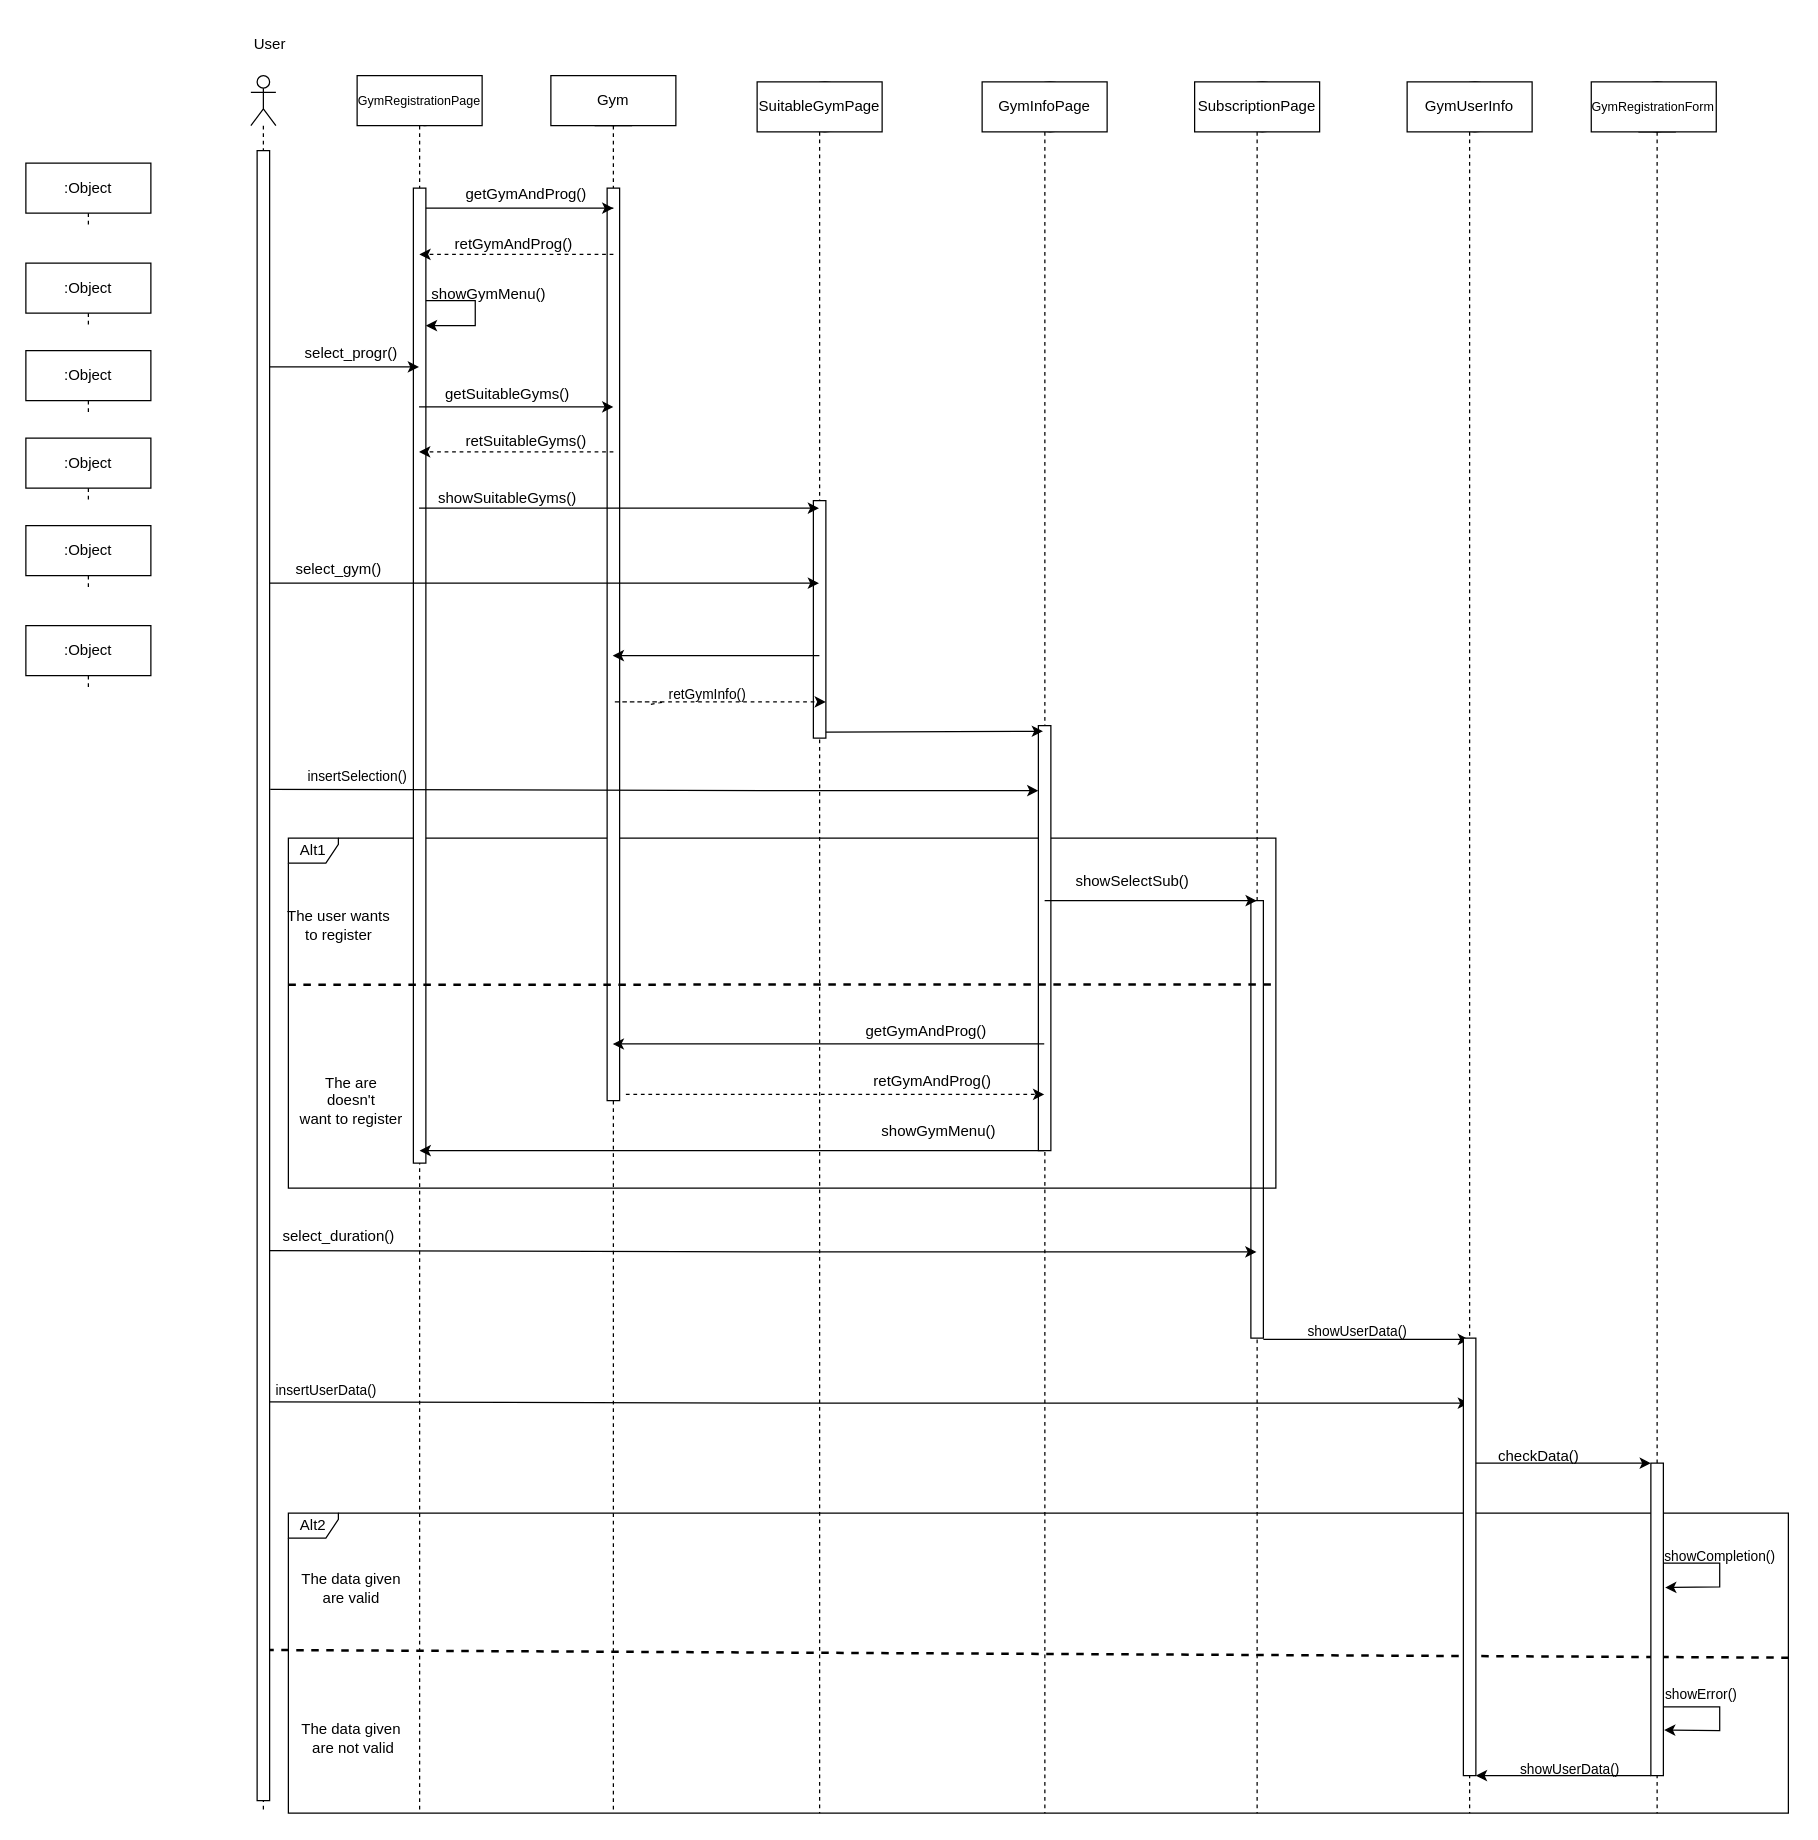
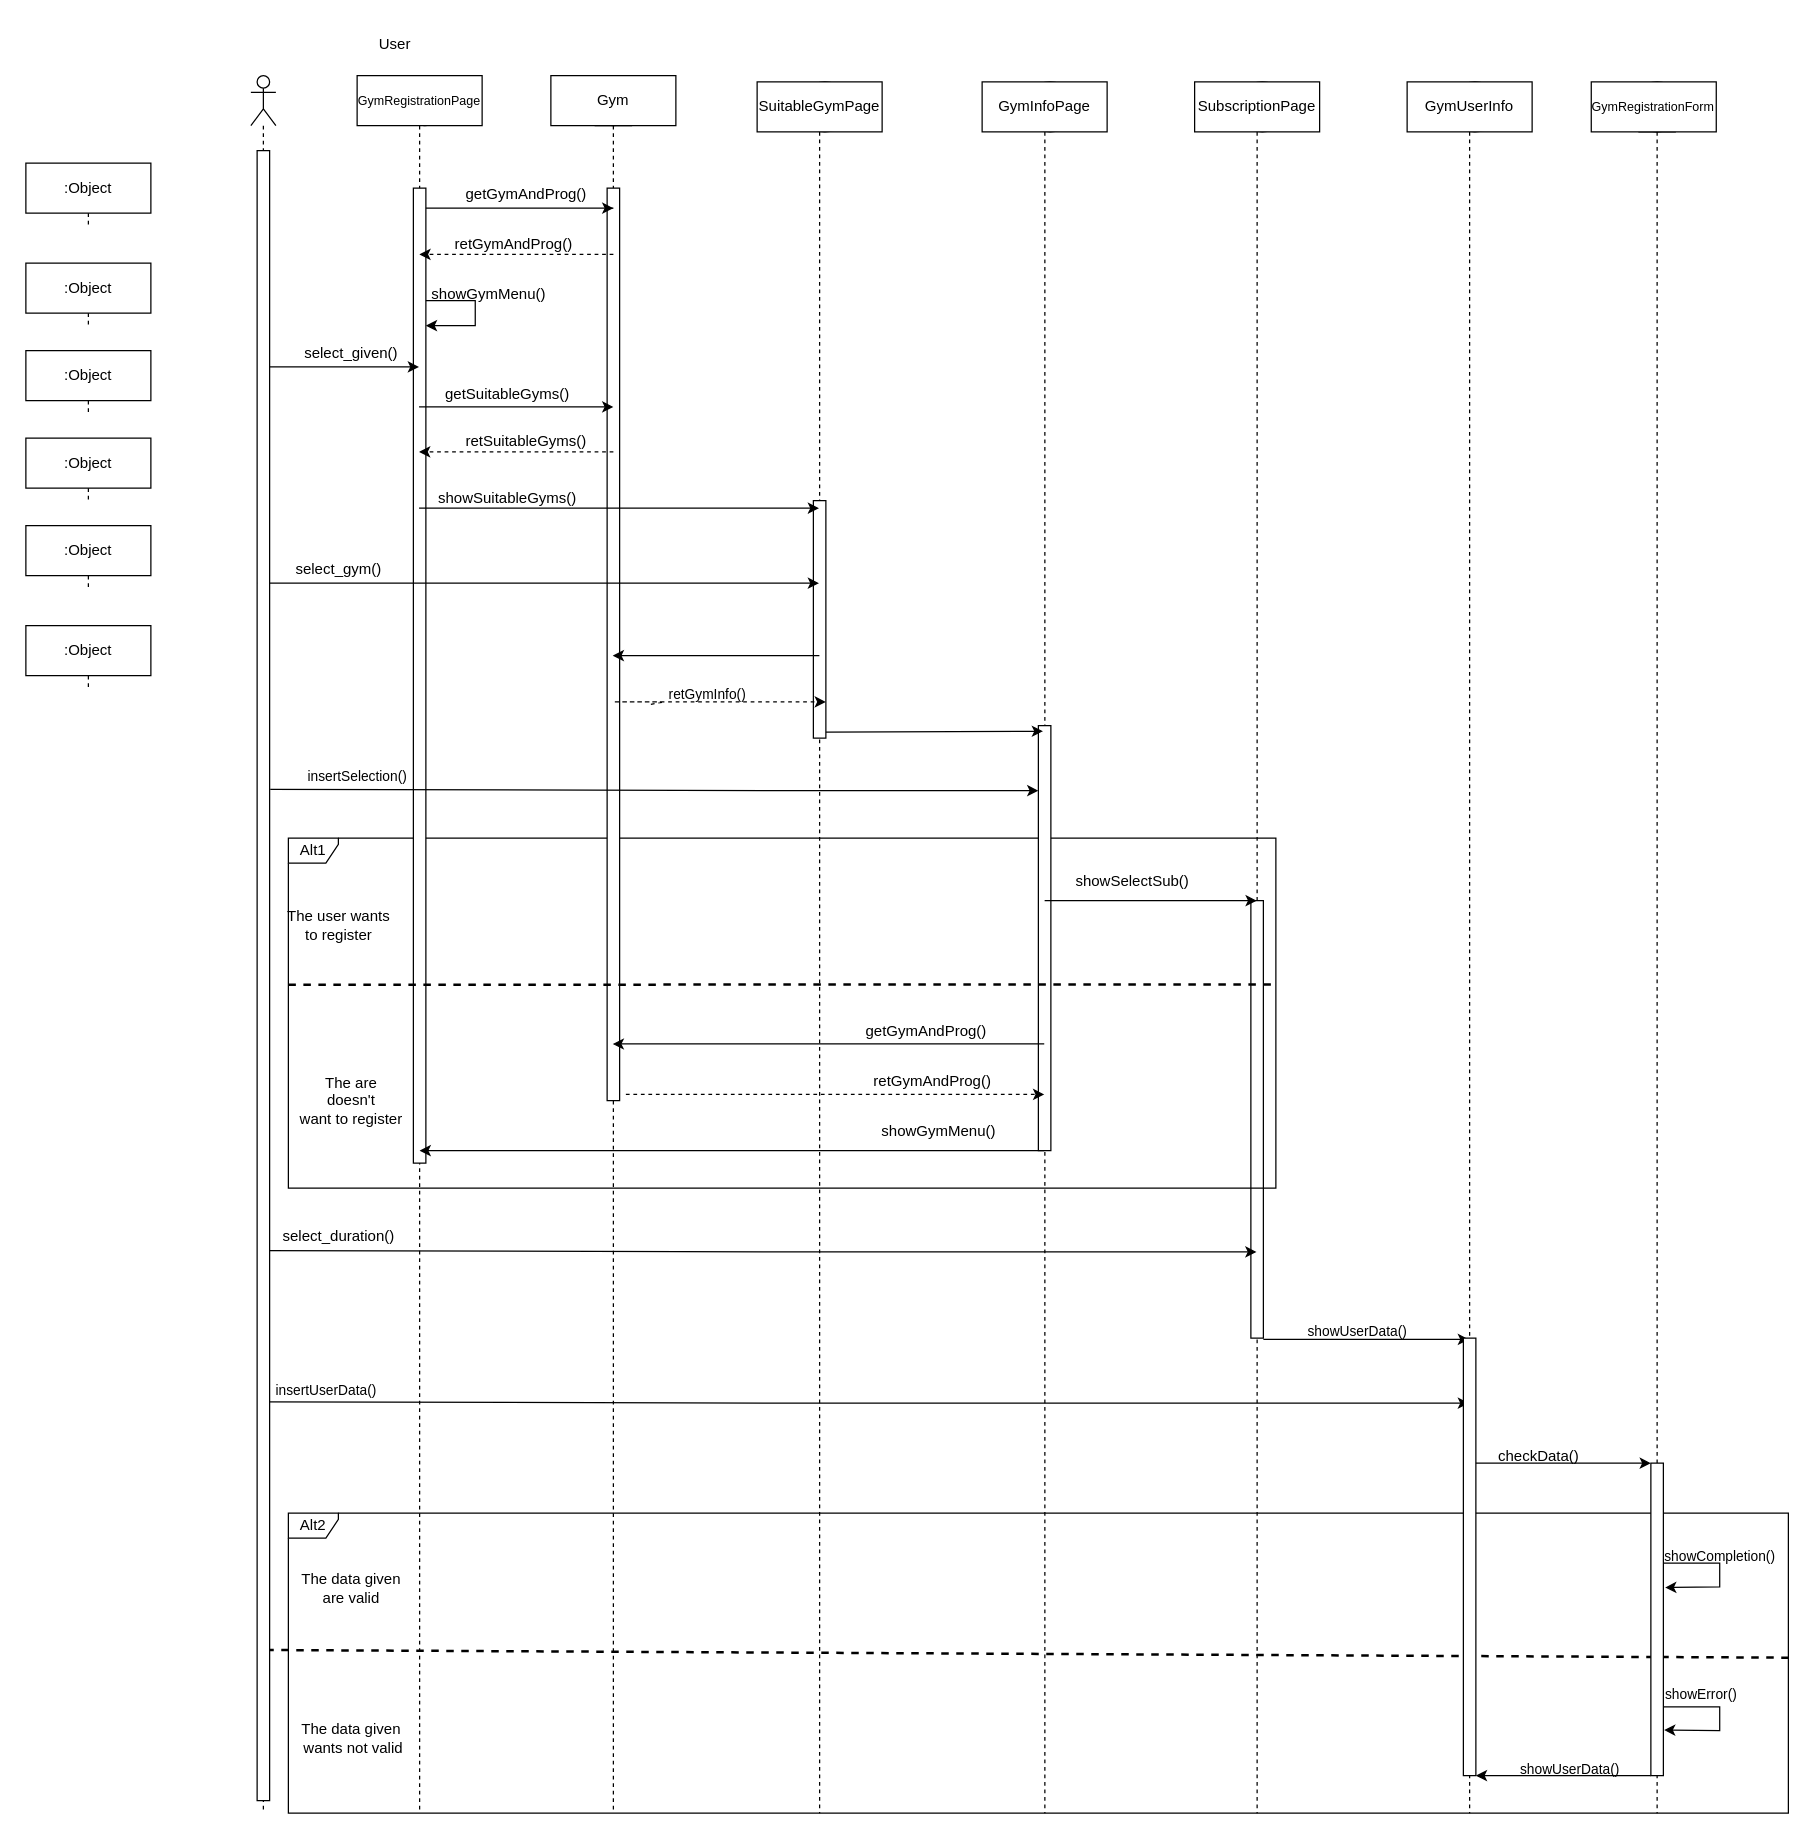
node "User": moved (269, 44) -> (394, 44)
node "select_progr()": label "select_progr()" -> "select_given()"
node "The data given are not valid": label "The data given are not valid" -> "The data given wants not valid"
